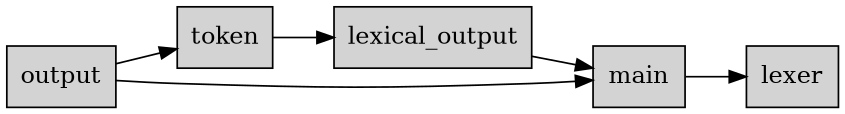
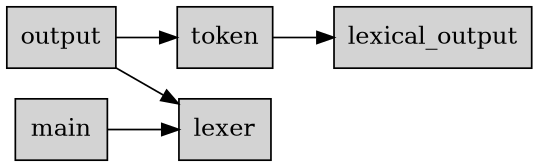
edge "lexical_output" -> "main": removed
edge "output" -> "main": now "output" -> "lexer"
